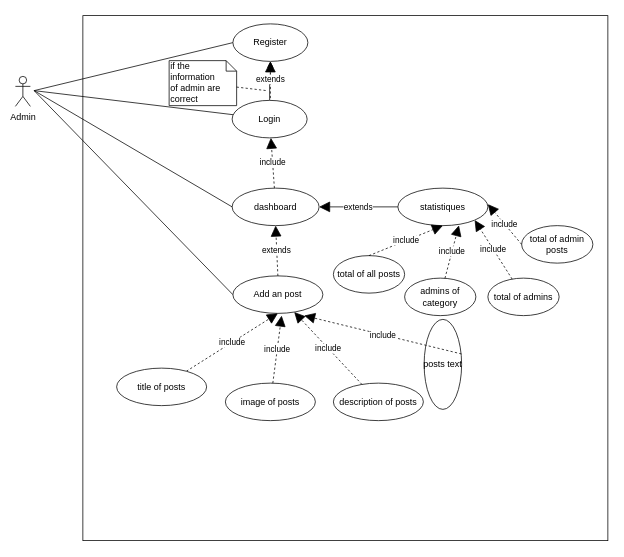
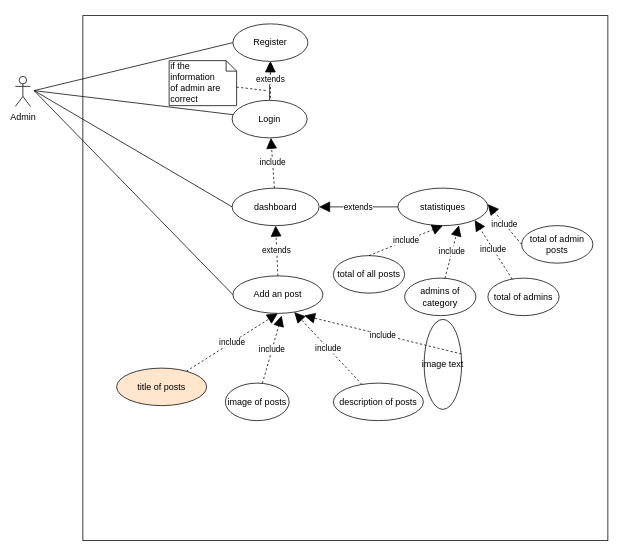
node "posts text": label "posts text" -> "image text"
node "title of posts": fillcolor #ffffff -> #ffe6cc
node "image of posts": size 90x38 -> 64x38
